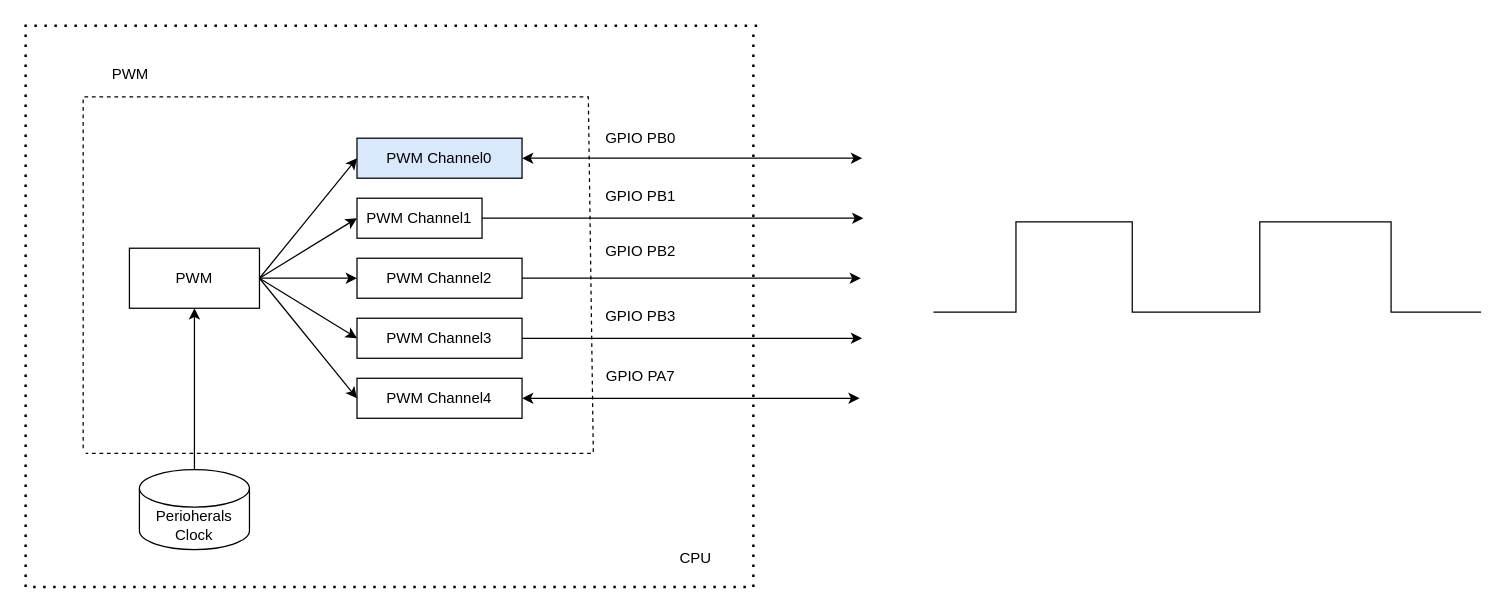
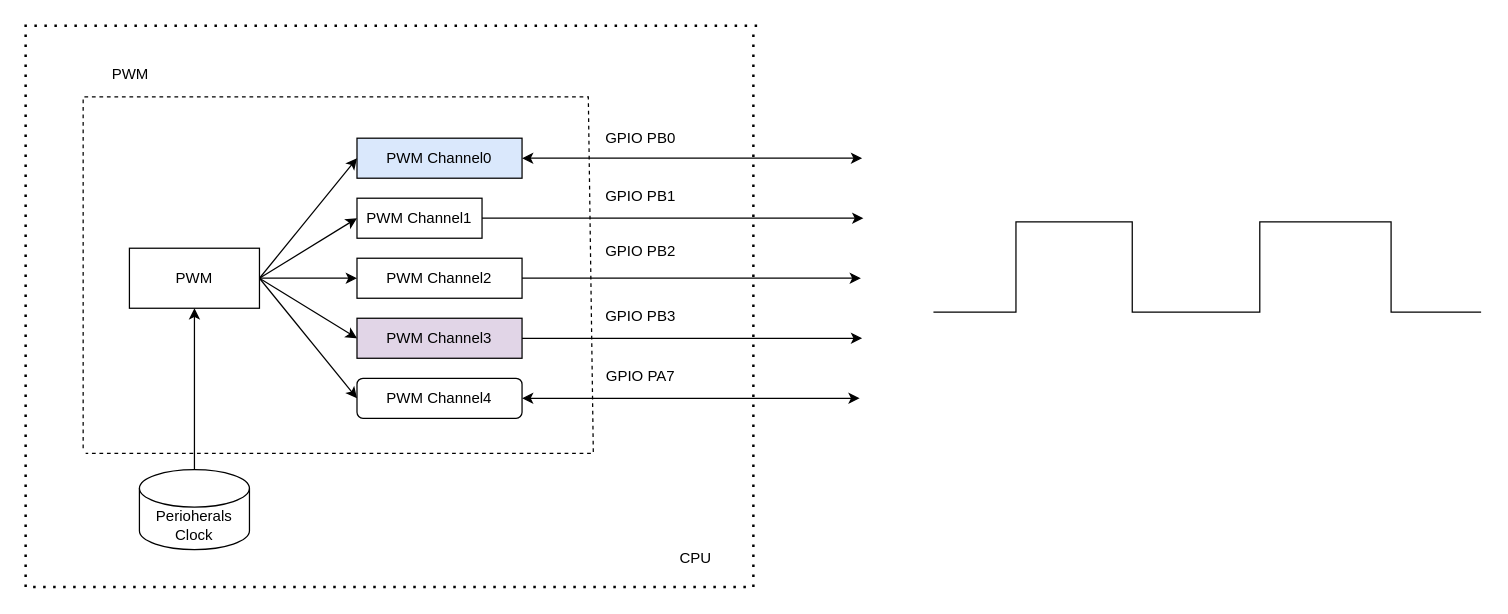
node "PWM Channel3": fillcolor #ffffff -> #e1d5e7
node "PWM Channel4": shape rectangle -> rounded rectangle
